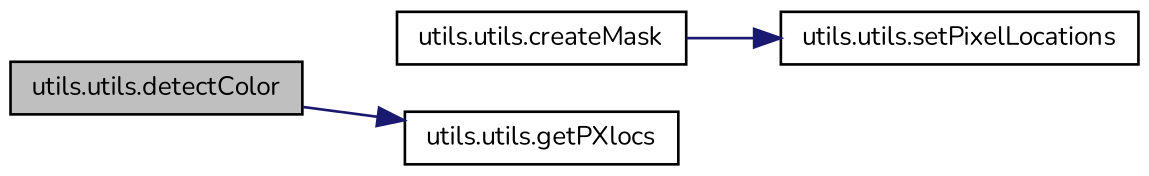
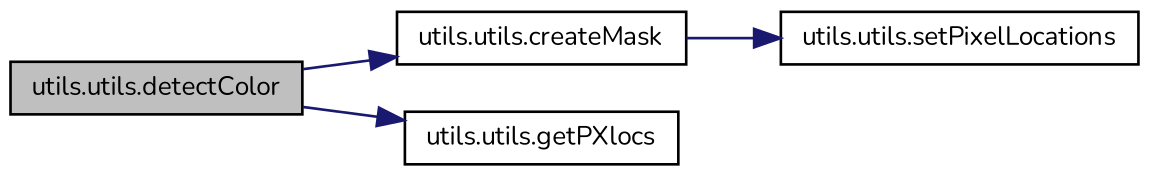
edge "utils.utils.detectColor" -> "utils.utils.createMask": added
